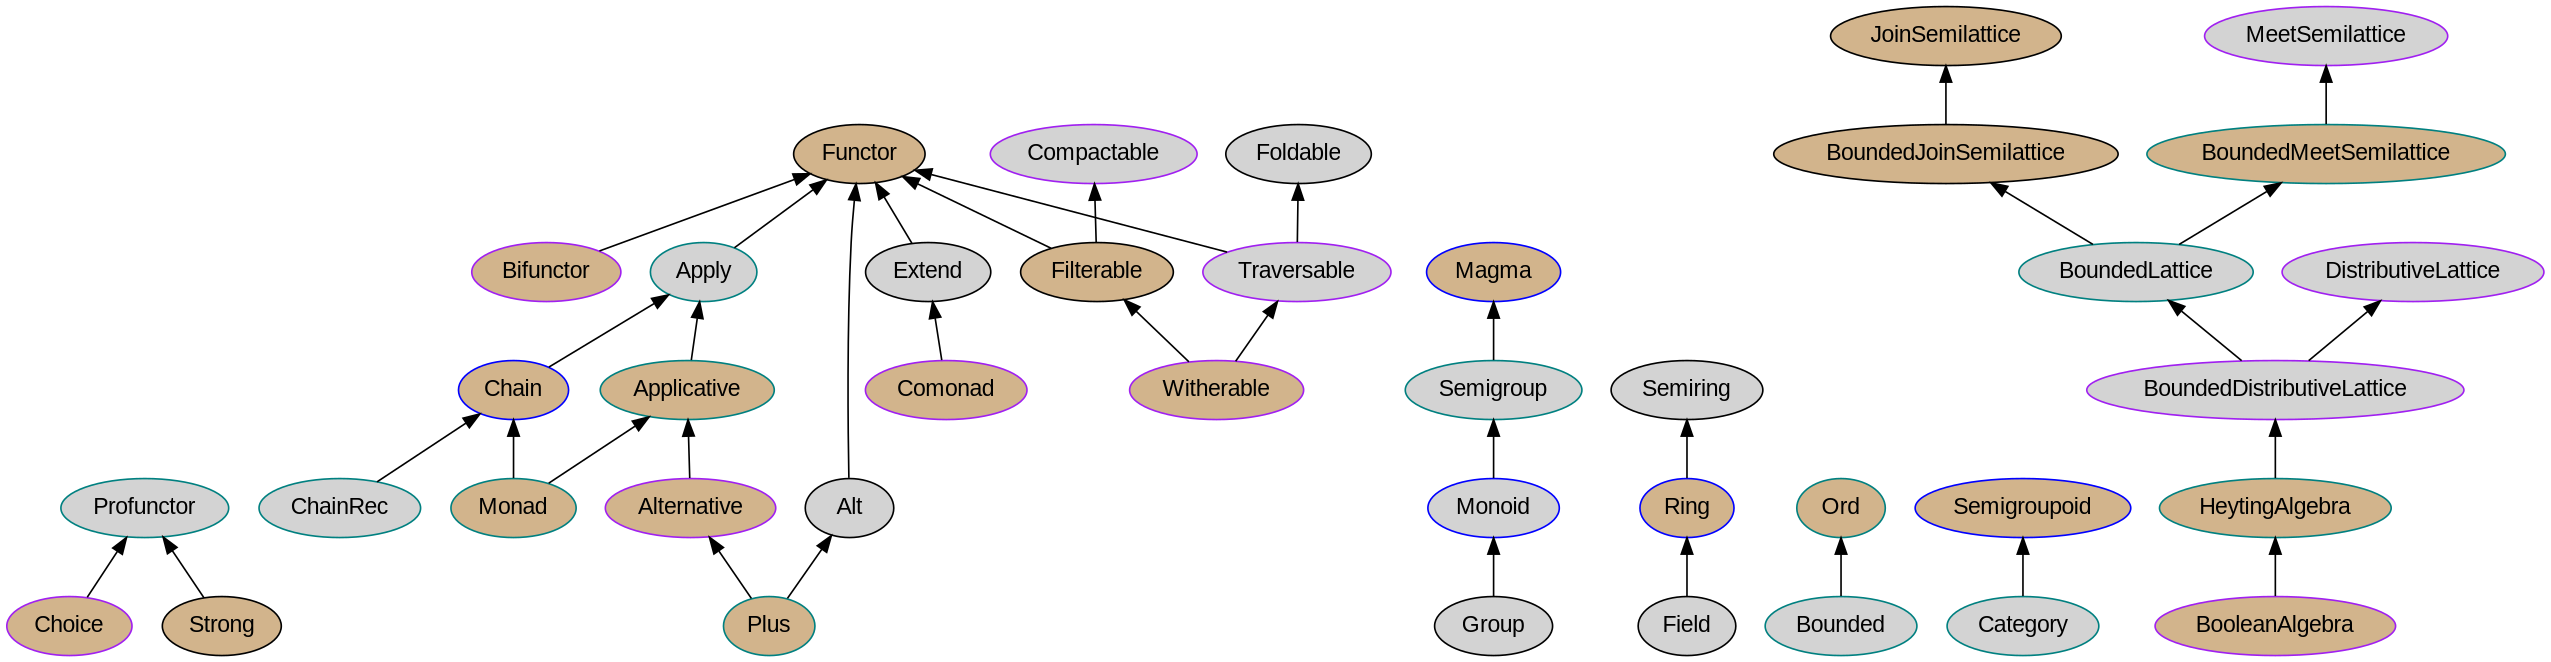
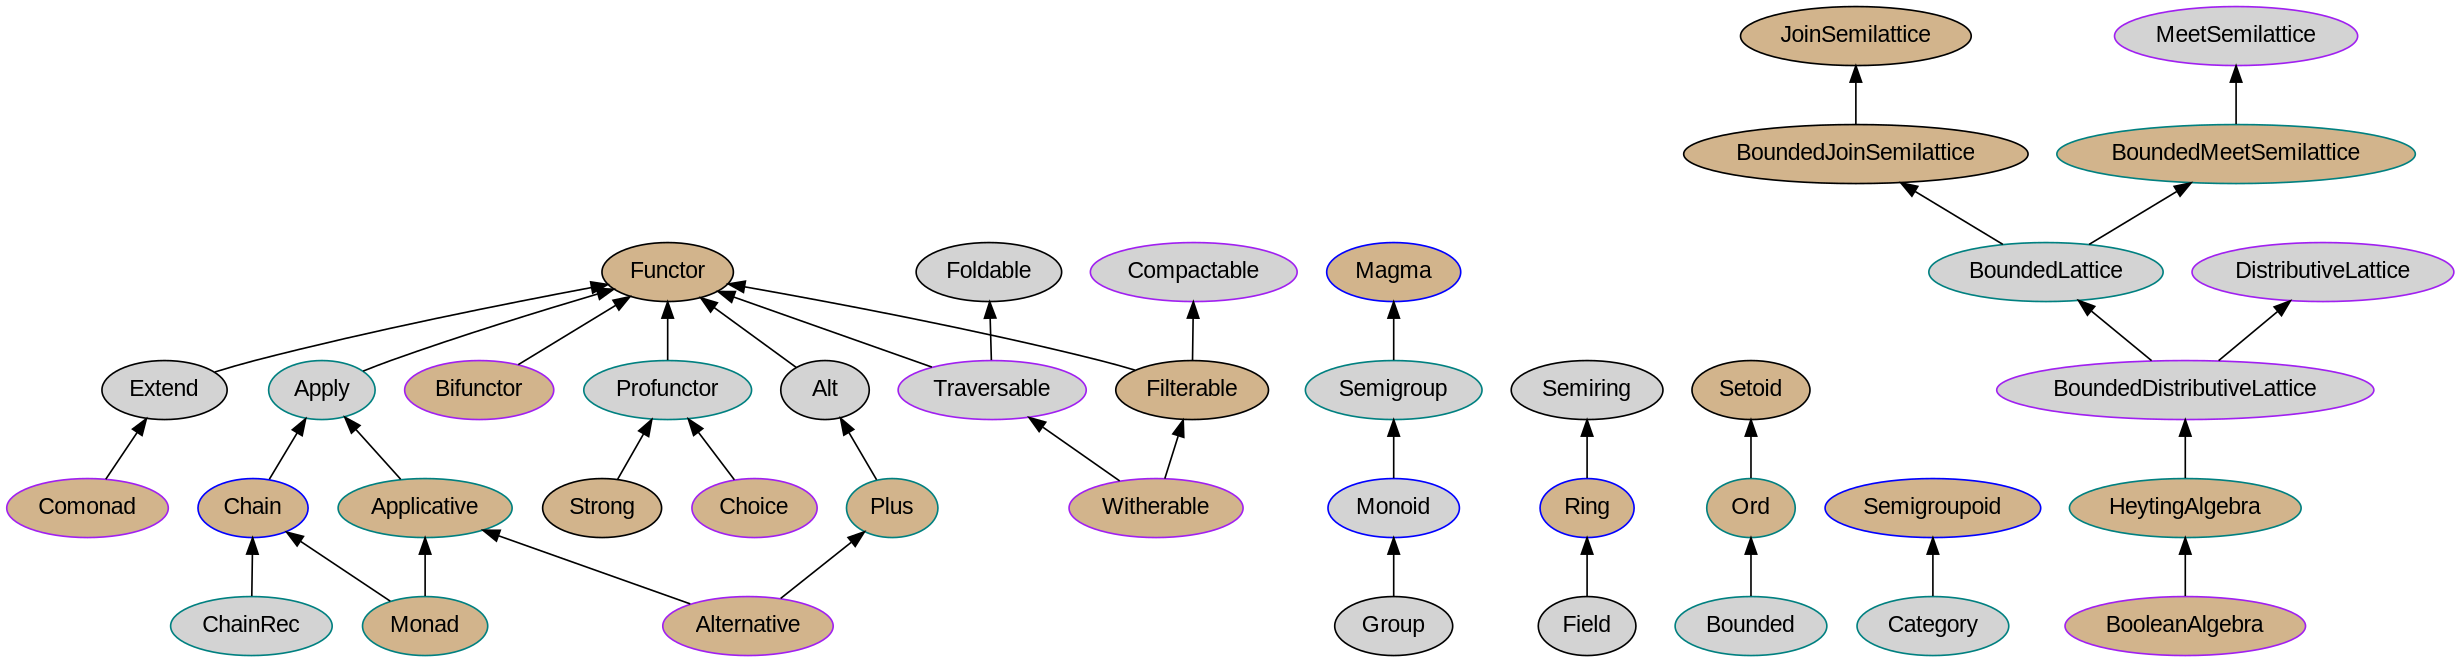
edge "Profunctor" -> "Functor": added
node "Setoid": added
edge "Plus" -> "Alternative": reversed
